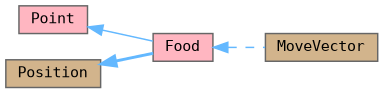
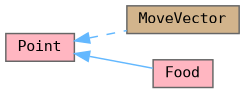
edge "MoveVector" -> "Food": now "MoveVector" -> "Point"
node "Position": removed
